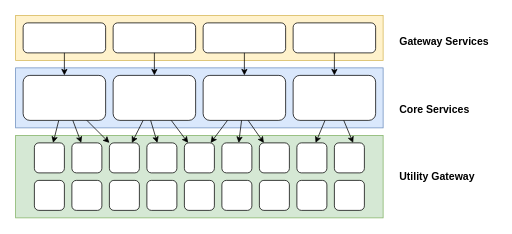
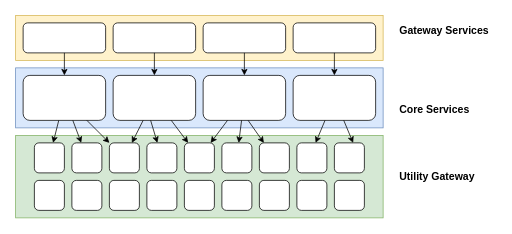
node "Gateway Services": moved (447, 42) -> (447, 30)
